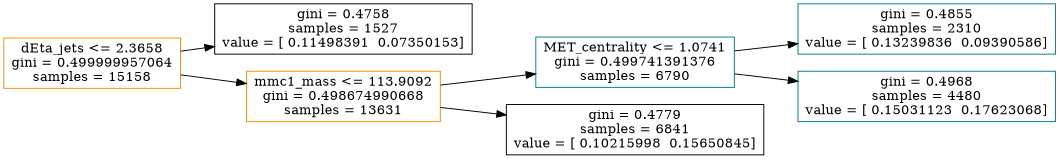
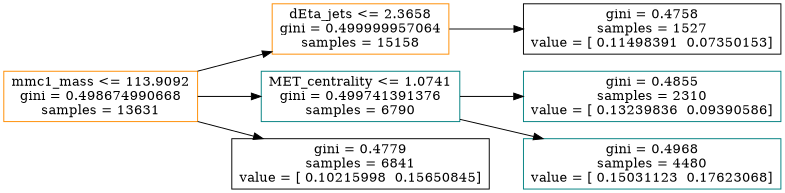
edge "dEta_jets <= 2.3658 gini = 0.499999957064 samples = 15158" -> "mmc1_mass <= 113.9092 gini = 0.498674990668 samples = 13631": reversed
